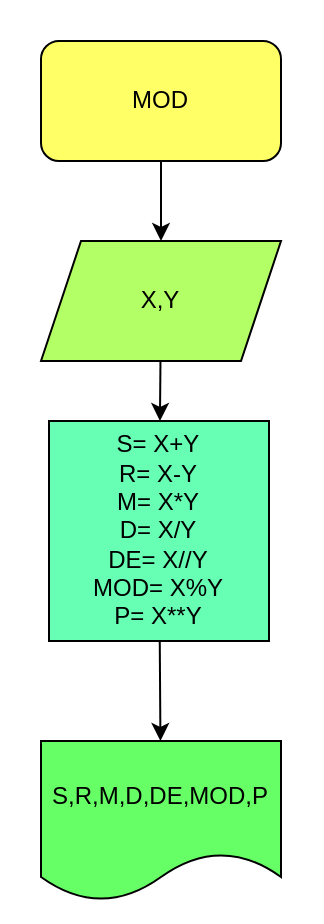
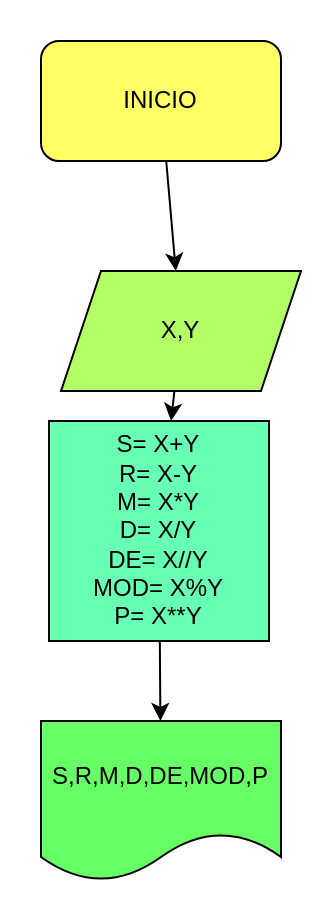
node "MOD": label "MOD" -> "INICIO"
node "X,Y": moved (161, 301) -> (181, 331)
node "S,R,M,D,DE,MOD,P": moved (161, 821) -> (161, 801)
